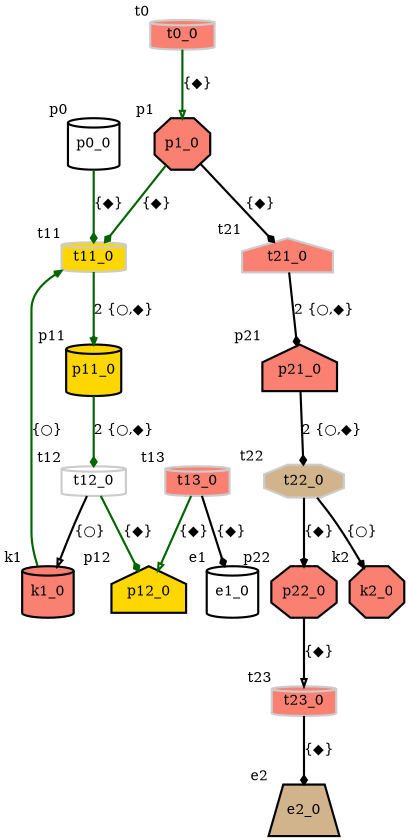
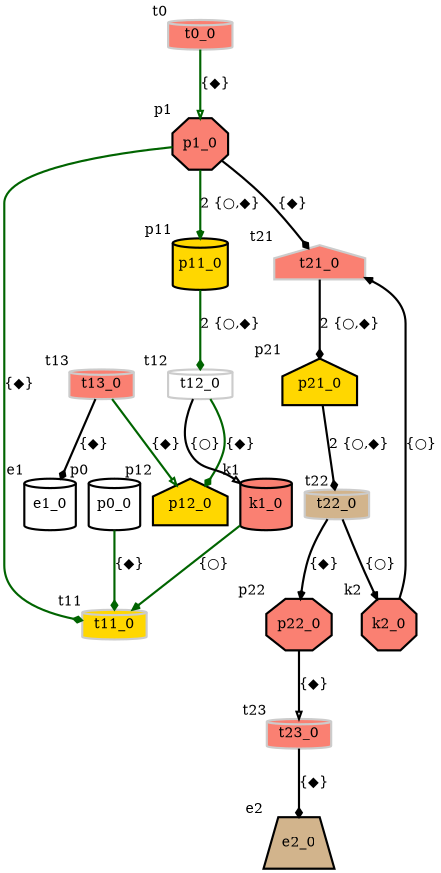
edge "t11_0 t11" -> "p11_0 p11": now "p1_0 p1" -> "p11_0 p11"
node "p21_0 p21": fillcolor salmon -> gold
edge "k2_0 k2" -> "t21_0 t21": added, label "{○}"
node "t22_0 t22": shape octagon -> cylinder
